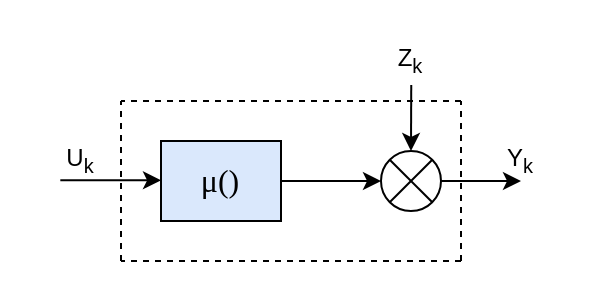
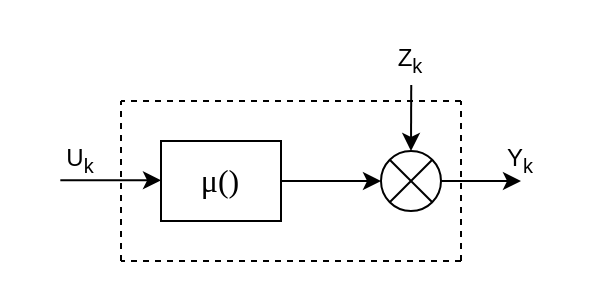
node "μ()": fillcolor #dae8fc -> #ffffff
